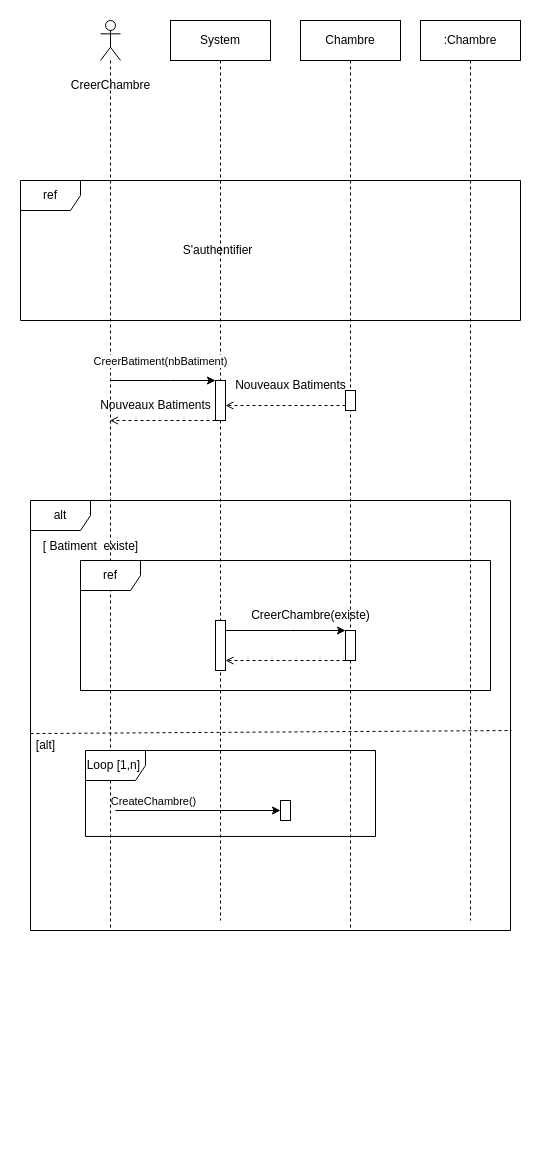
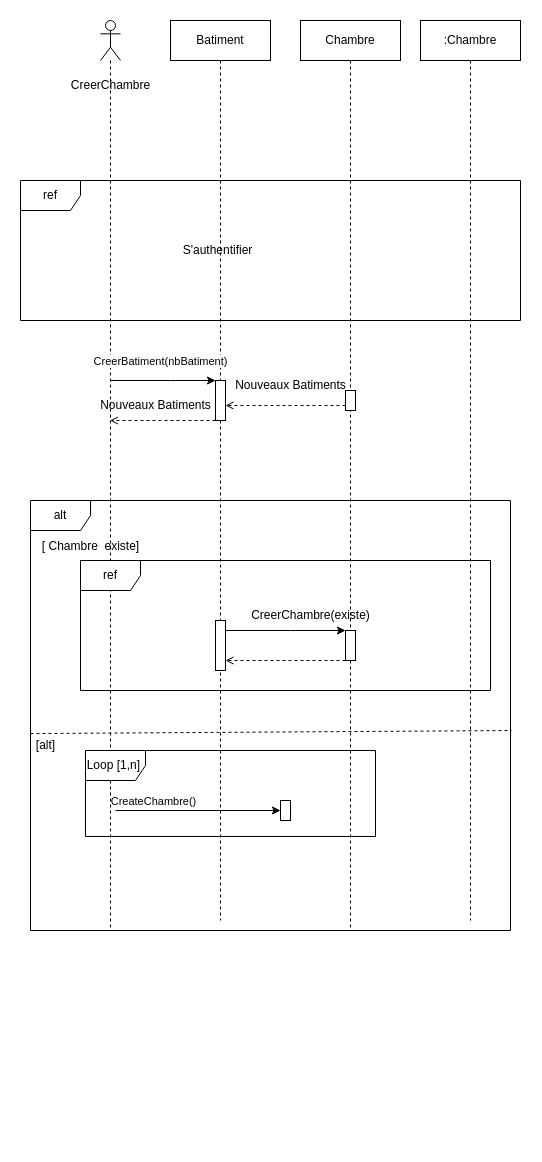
node "System": label "System" -> "Batiment"
node "[ Batiment existe]": label "[ Batiment existe]" -> "[ Chambre existe]"
